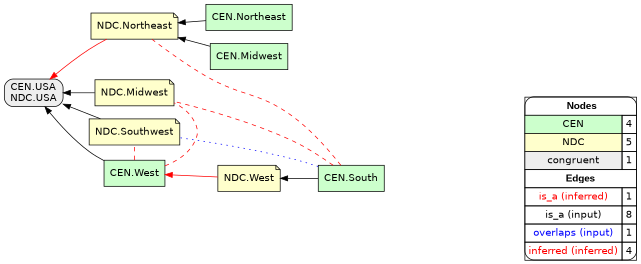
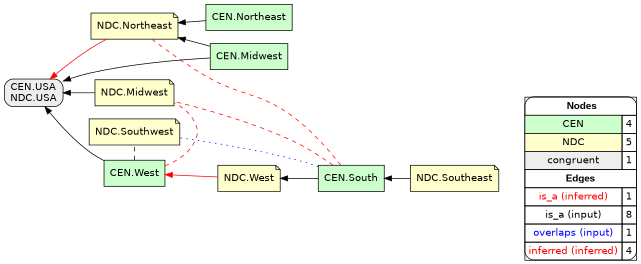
edge "NDC.Southwest" -> "CEN.USA NDC.USA": now "CEN.Midwest" -> "CEN.USA NDC.USA"
edge "NDC.Southwest" -- "CEN.West": color #ff0000 -> #000000
node "NDC.Southeast": added
